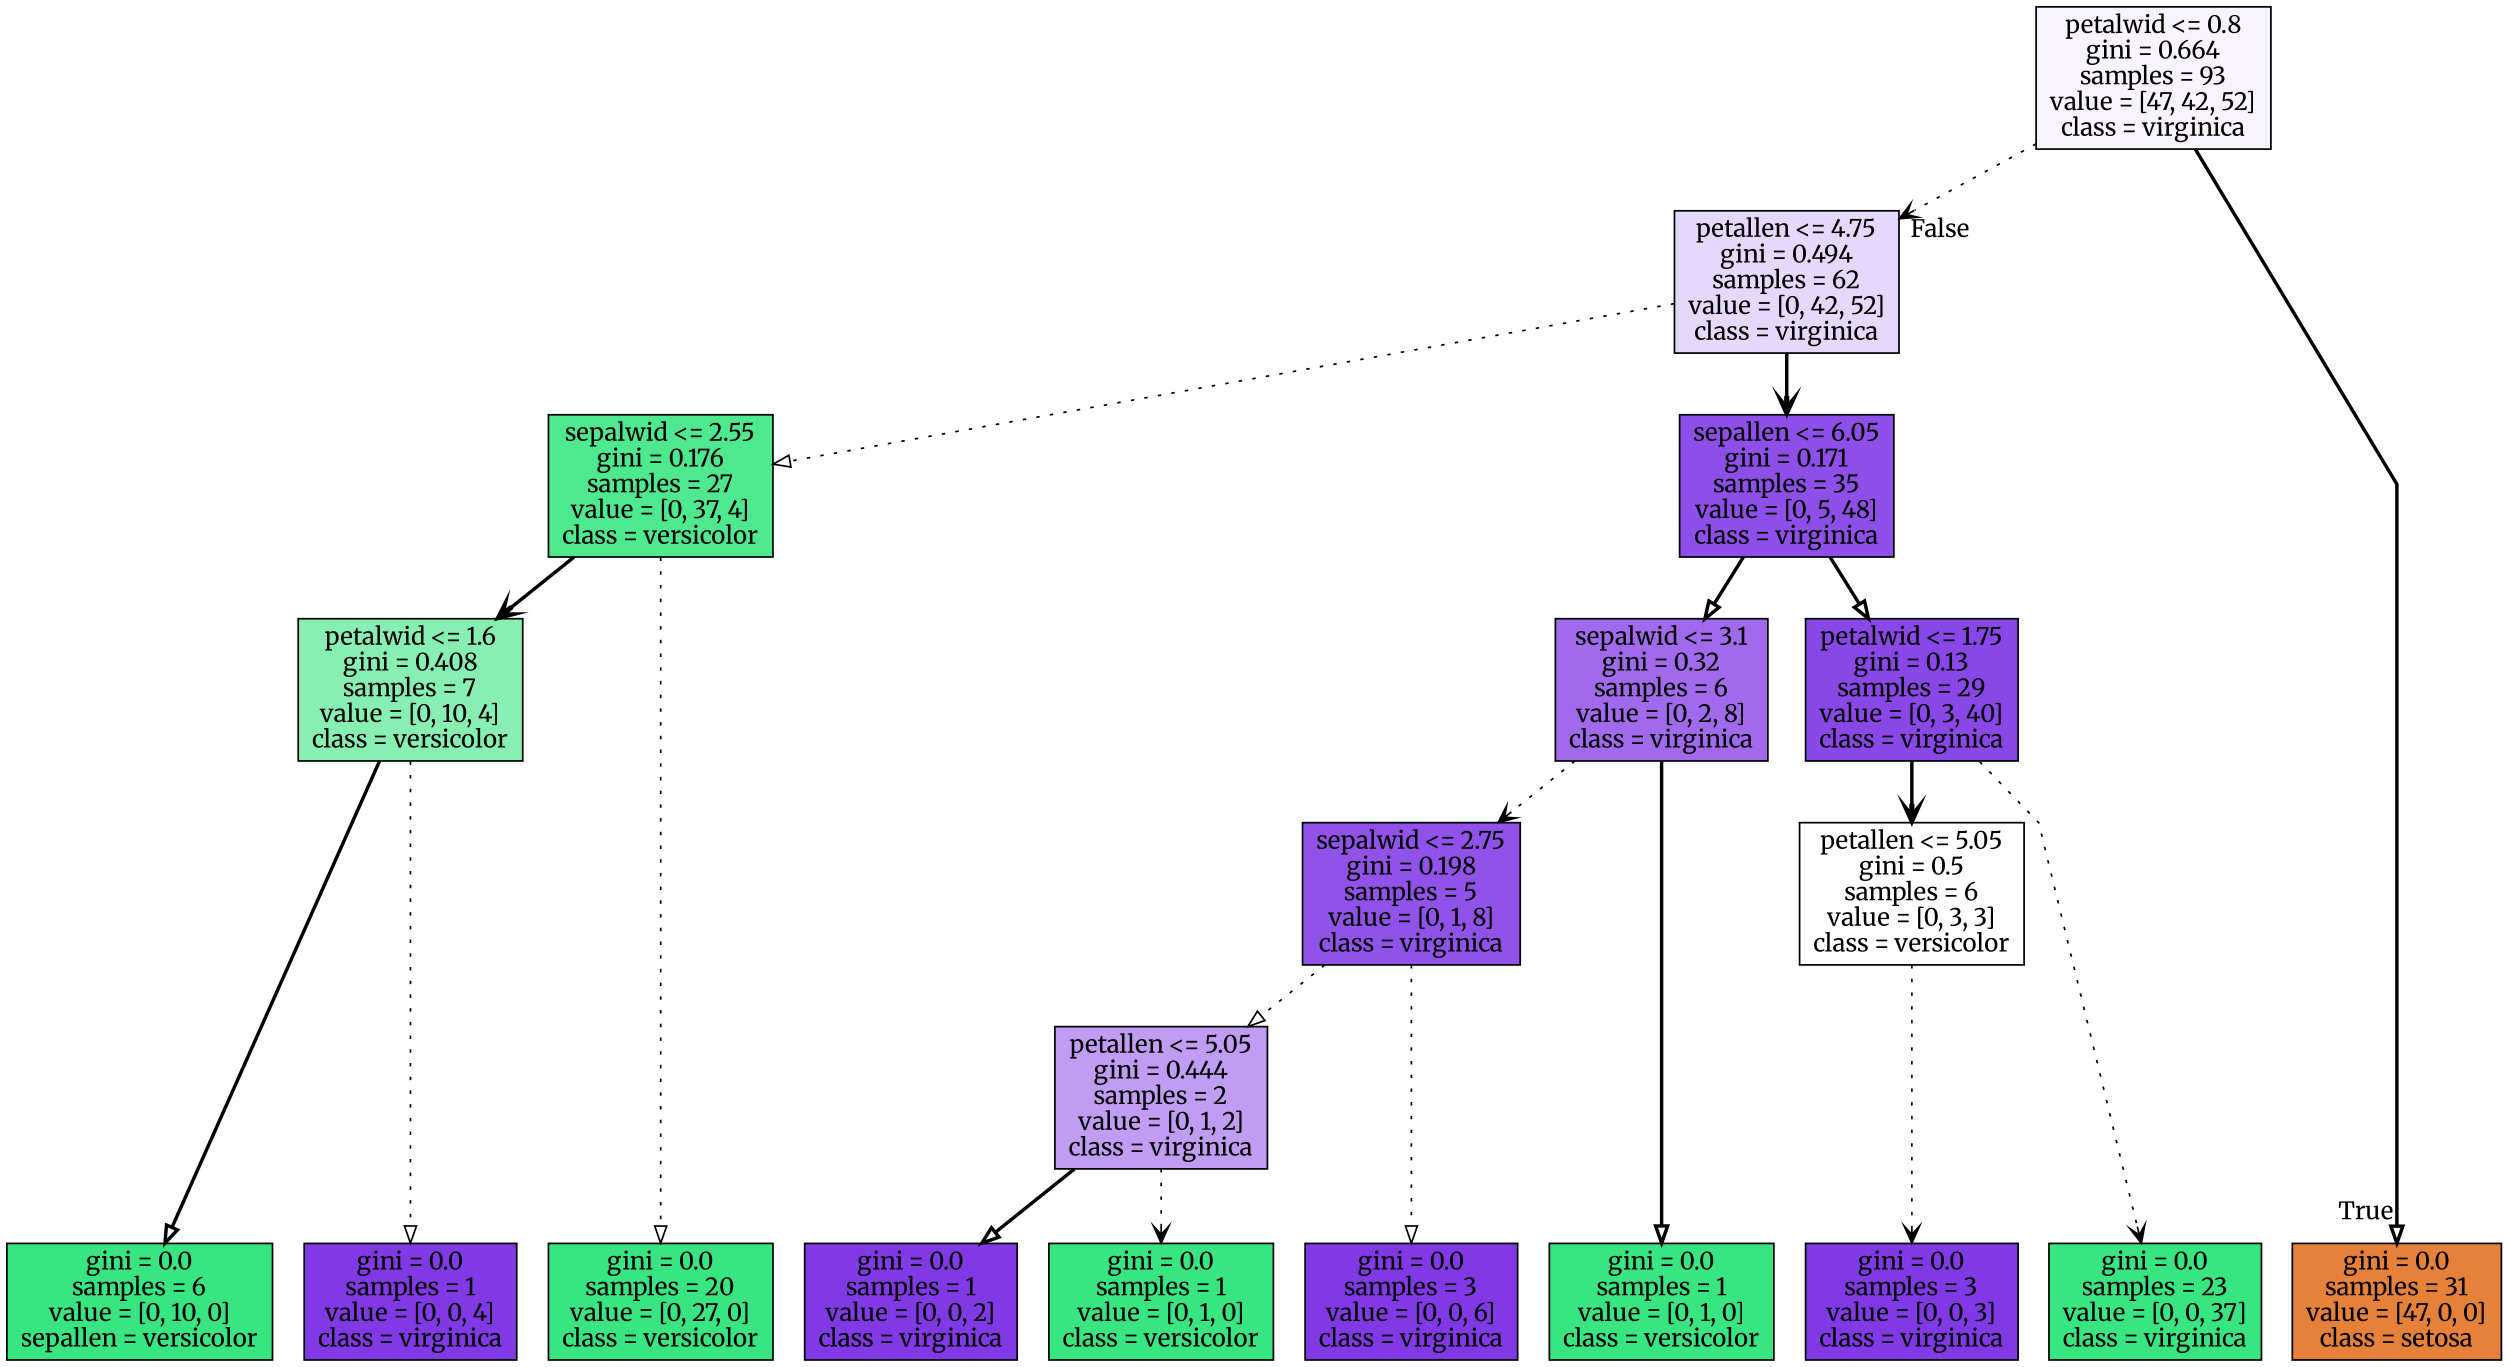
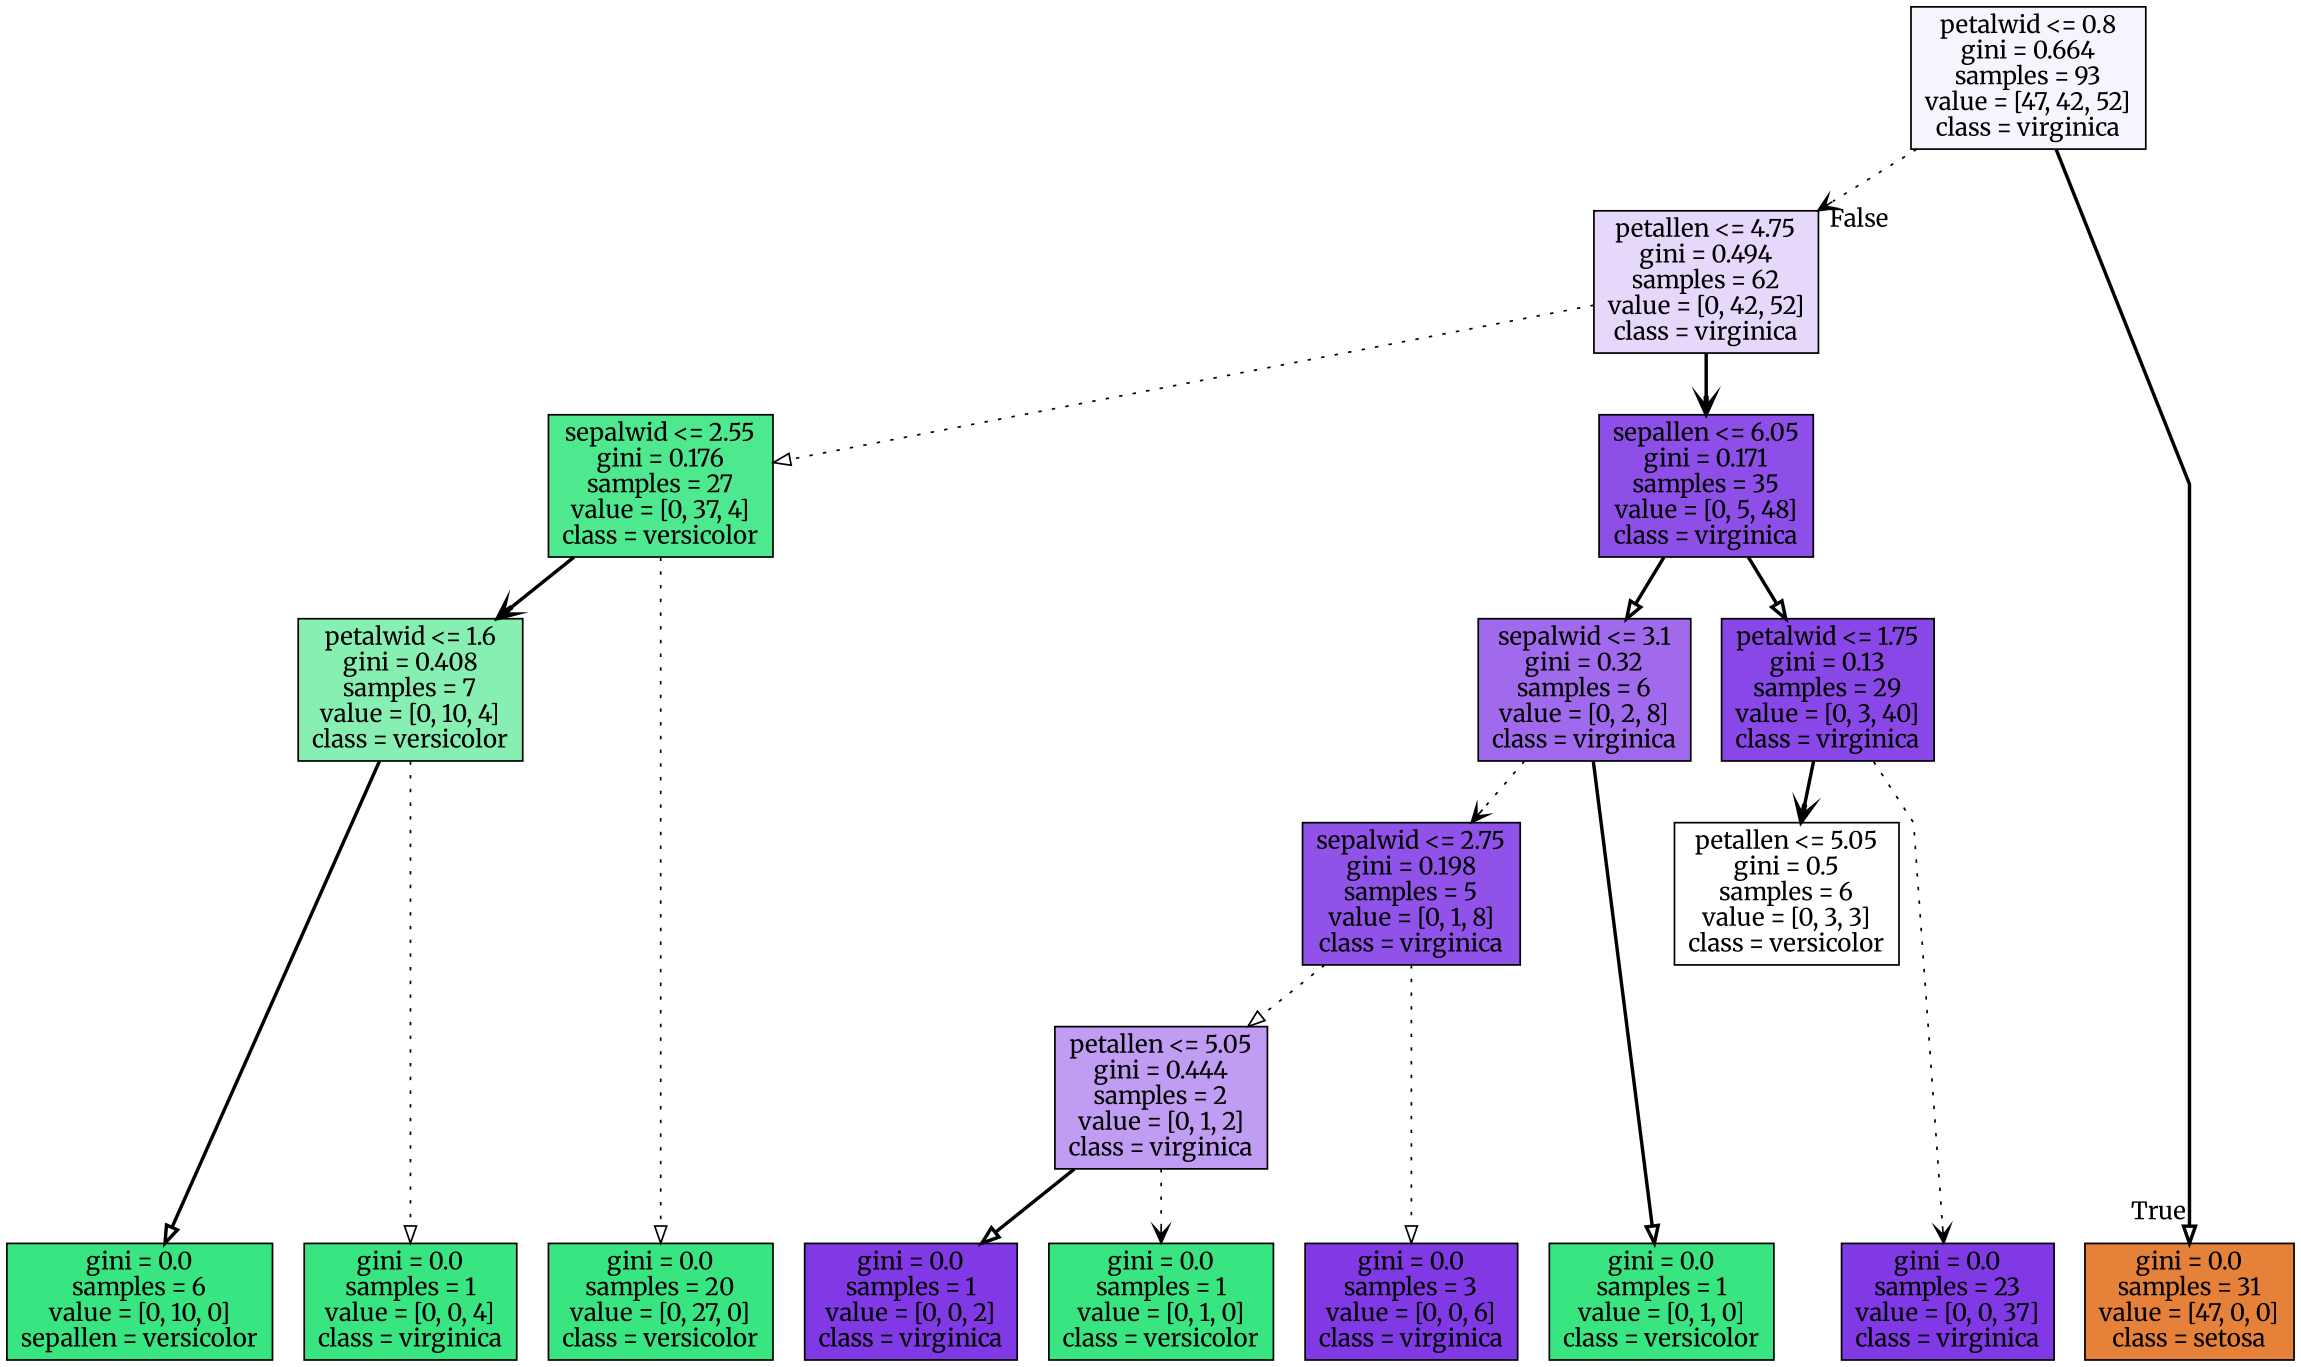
node "gini = 0.0 samples = 1 value = [0, 0, 4] class = virginica": fillcolor #8139e5ff -> #39e581ff
node "gini = 0.0 samples = 3 value = [0, 0, 3] class = virginica": removed
node "gini = 0.0 samples = 23 value = [0, 0, 37] class = virginica": fillcolor #39e581ff -> #8139e5ff
